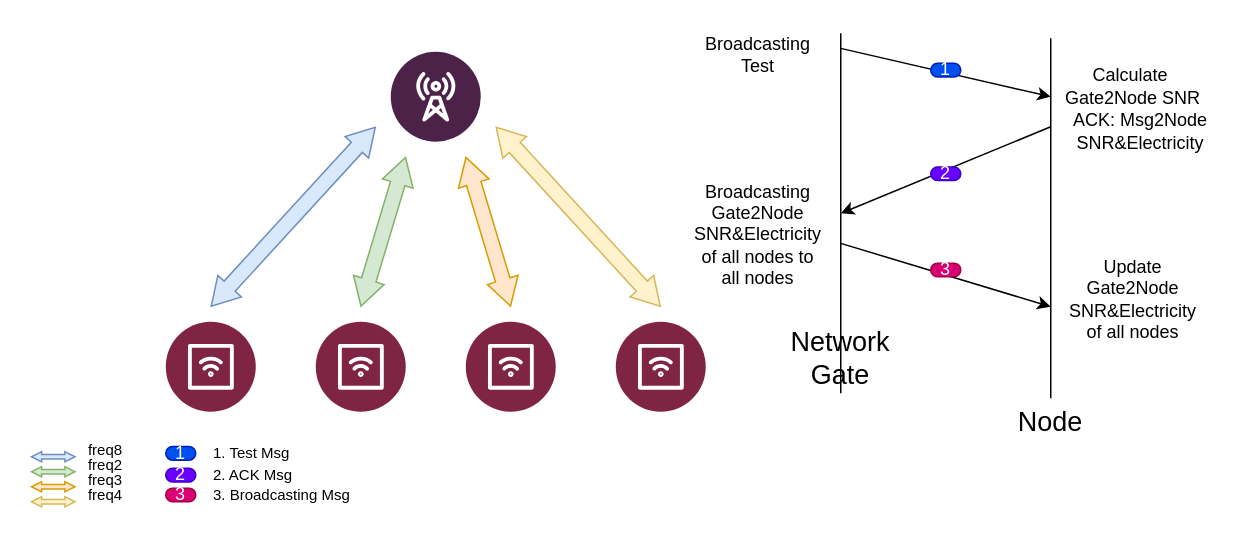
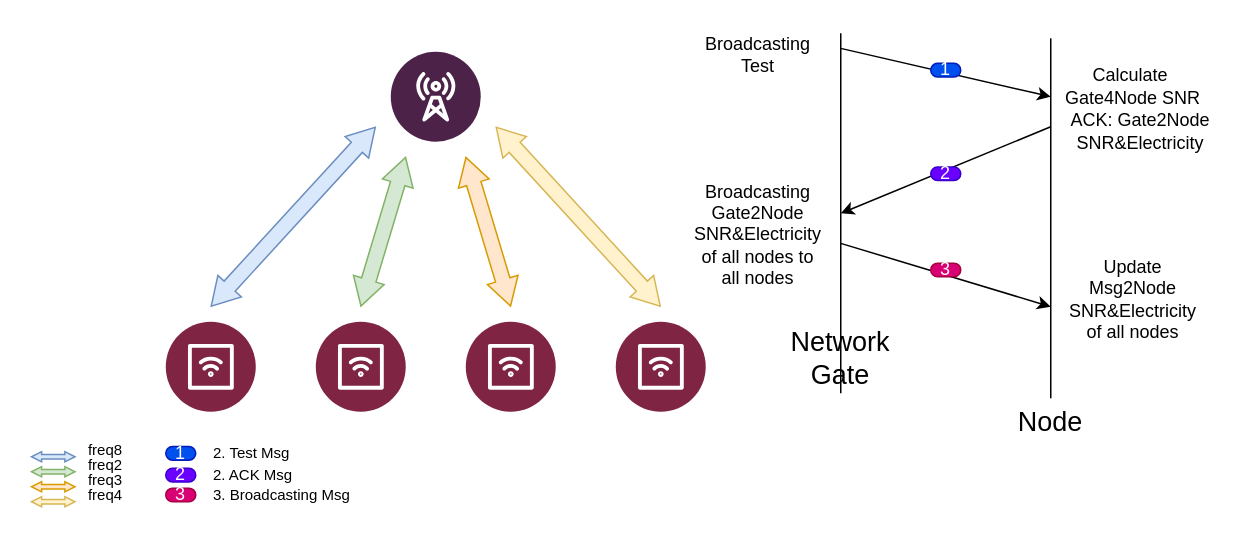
node "Calculate Gate2Node SNR": label "Calculate Gate2Node SNR" -> "Calculate Gate4Node SNR"
node "ACK: Msg2Node SNR&Electricity": label "ACK: Msg2Node SNR&Electricity" -> "ACK: Gate2Node SNR&Electricity"
node "Update Gate2Node SNR&Electricity of all nodes": label "Update Gate2Node SNR&Electricity of all nodes" -> "Update Msg2Node SNR&Electricity of all nodes"
node "1. Test Msg": label "1. Test Msg" -> "2. Test Msg"
